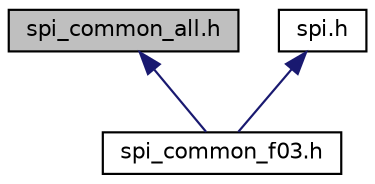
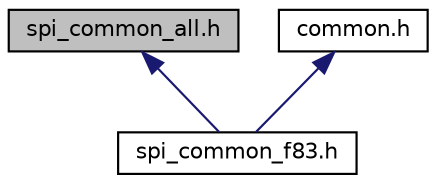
node "spi.h": label "spi.h" -> "common.h"
node "spi_common_f03.h": label "spi_common_f03.h" -> "spi_common_f83.h"
